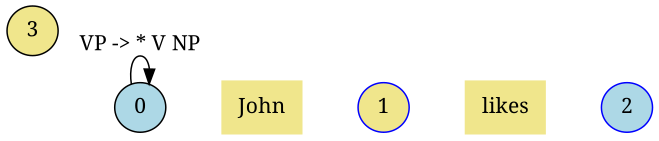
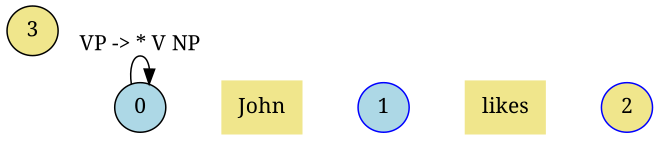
node "1": fillcolor khaki -> lightblue
node "2": fillcolor lightblue -> khaki
